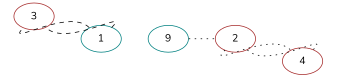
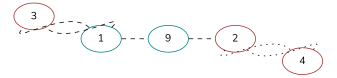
edge "1" -- "9": added
edge "9" -- "2": style dotted -> dashed
